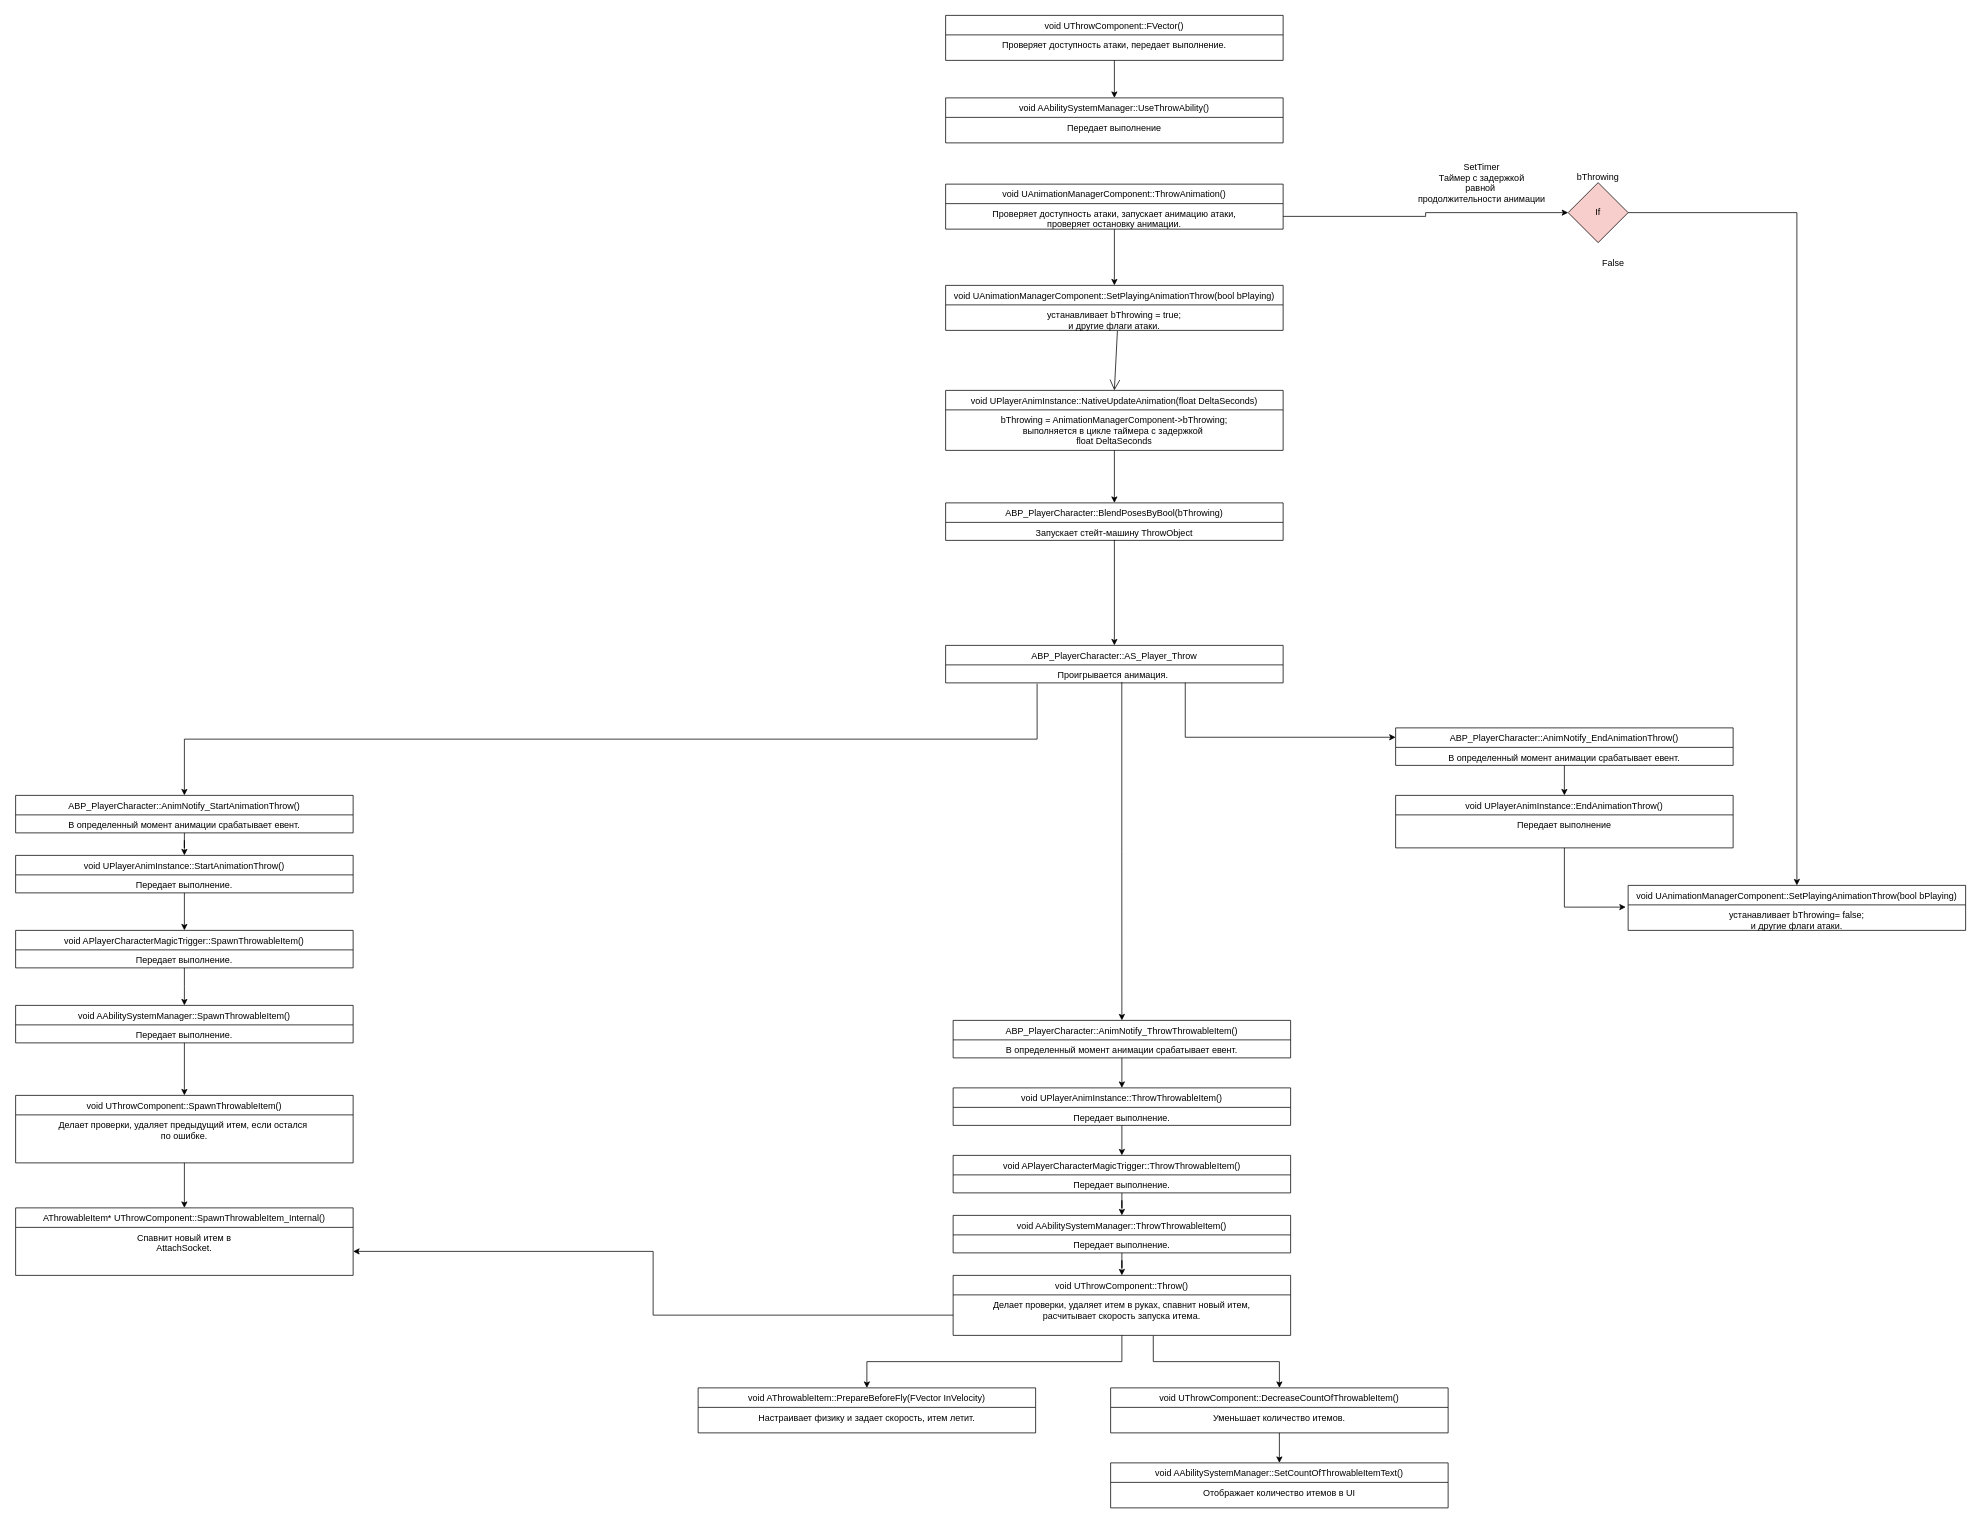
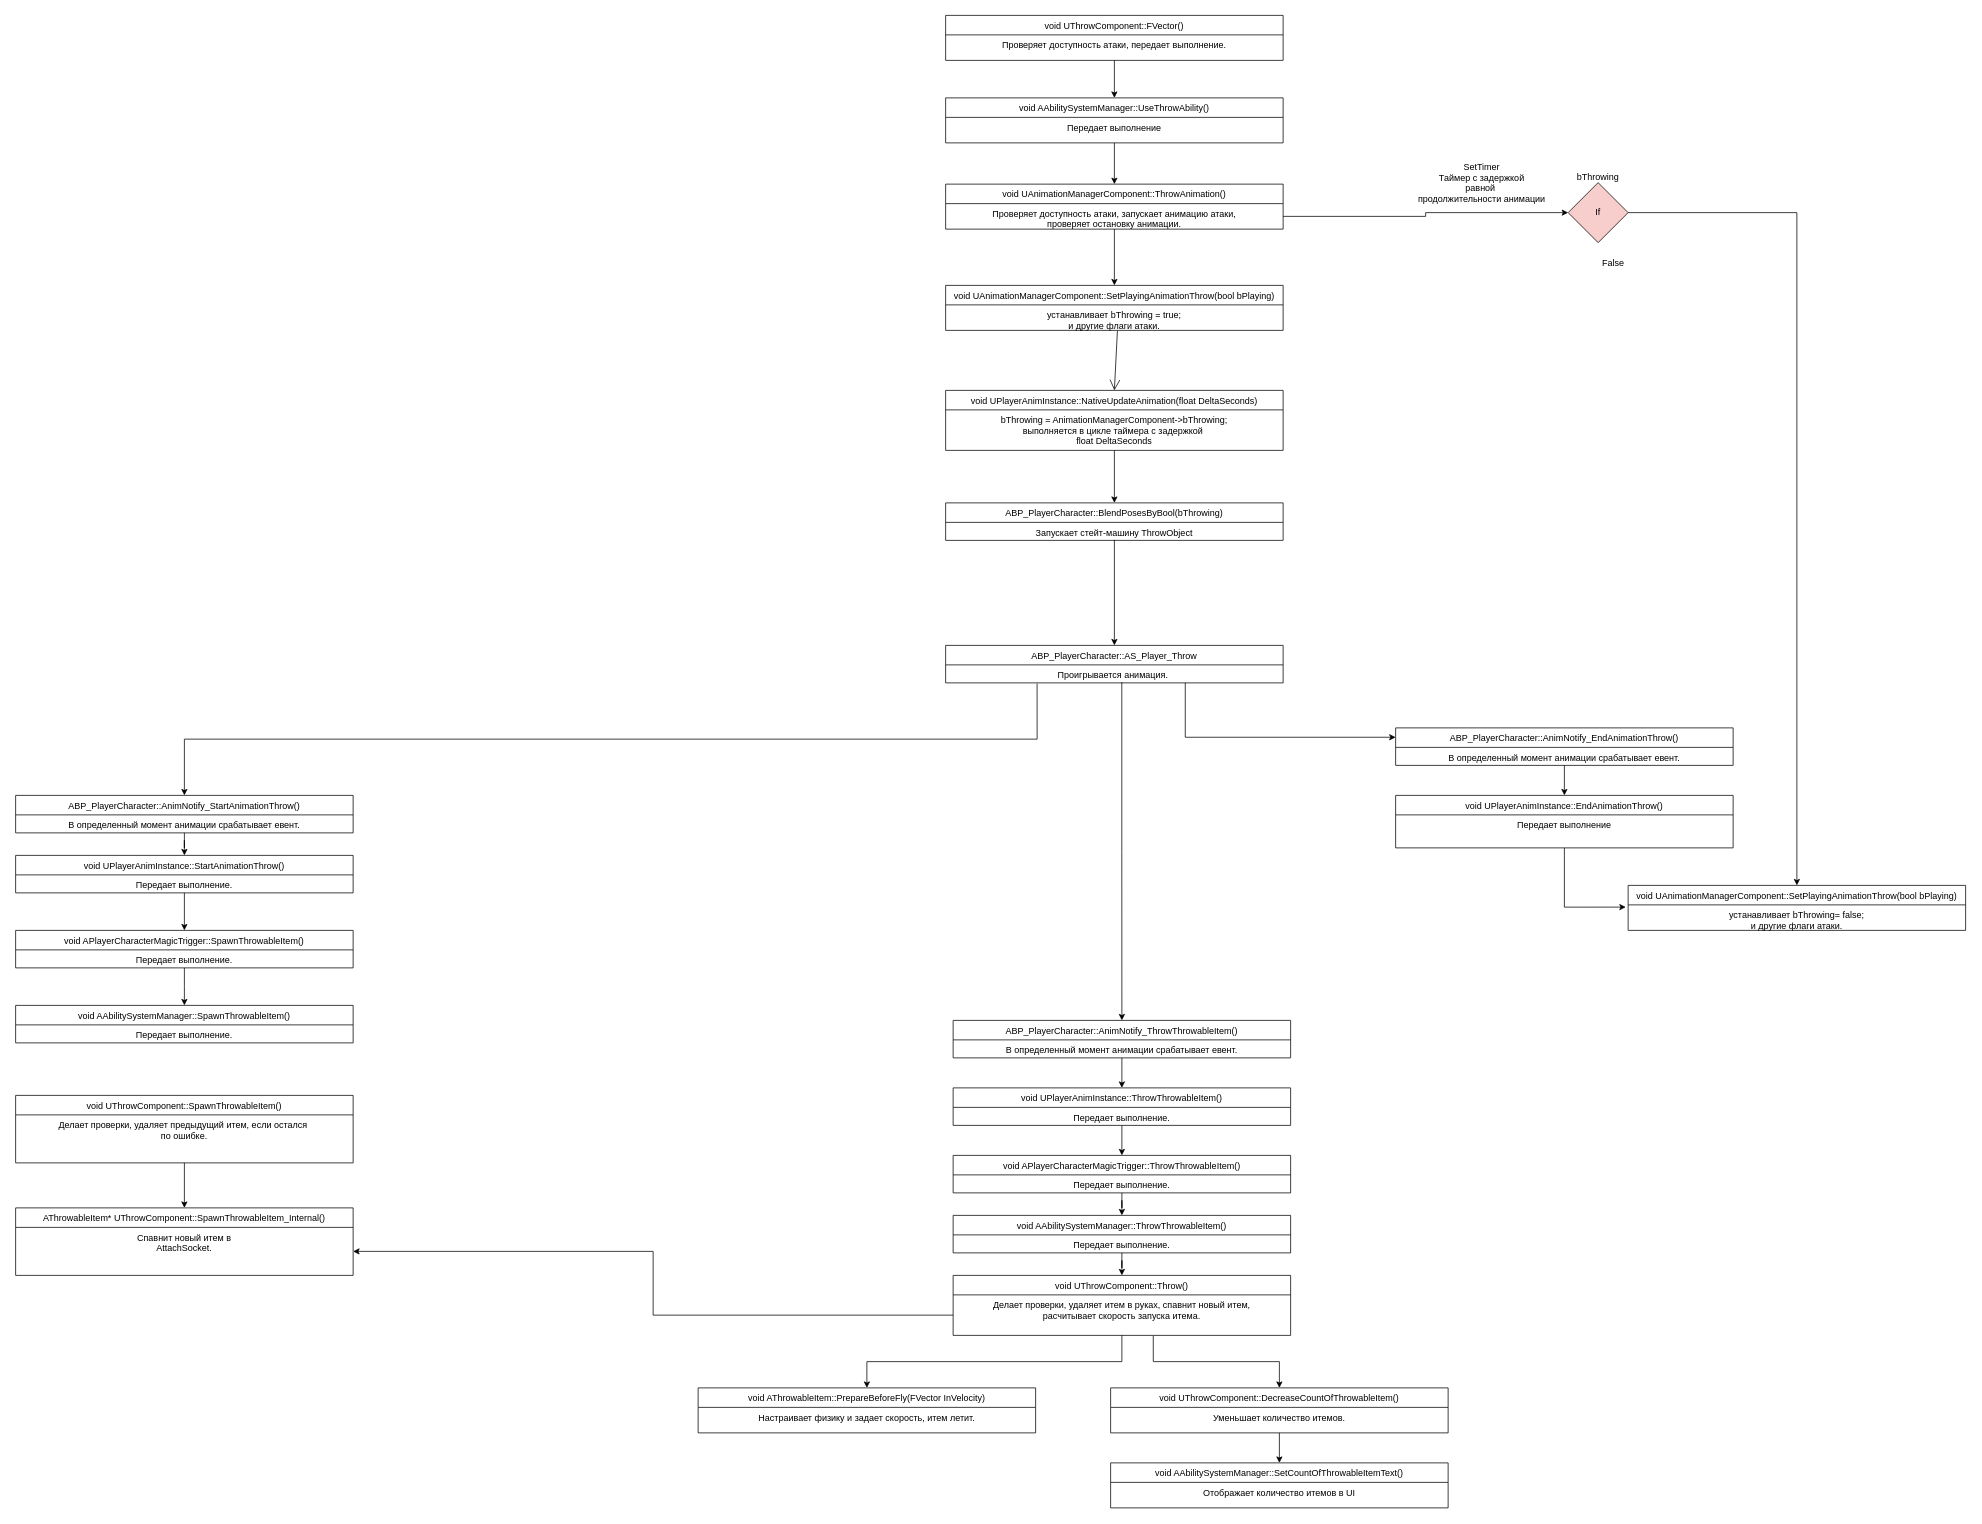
edge "void AAbilitySystemManager::UseThrowAbility()" -> "void UAnimationManagerComponent::ThrowAnimation()": added
edge "void AAbilitySystemManager::SpawnThrowableItem()" -> "void UThrowComponent::SpawnThrowableItem()": removed
